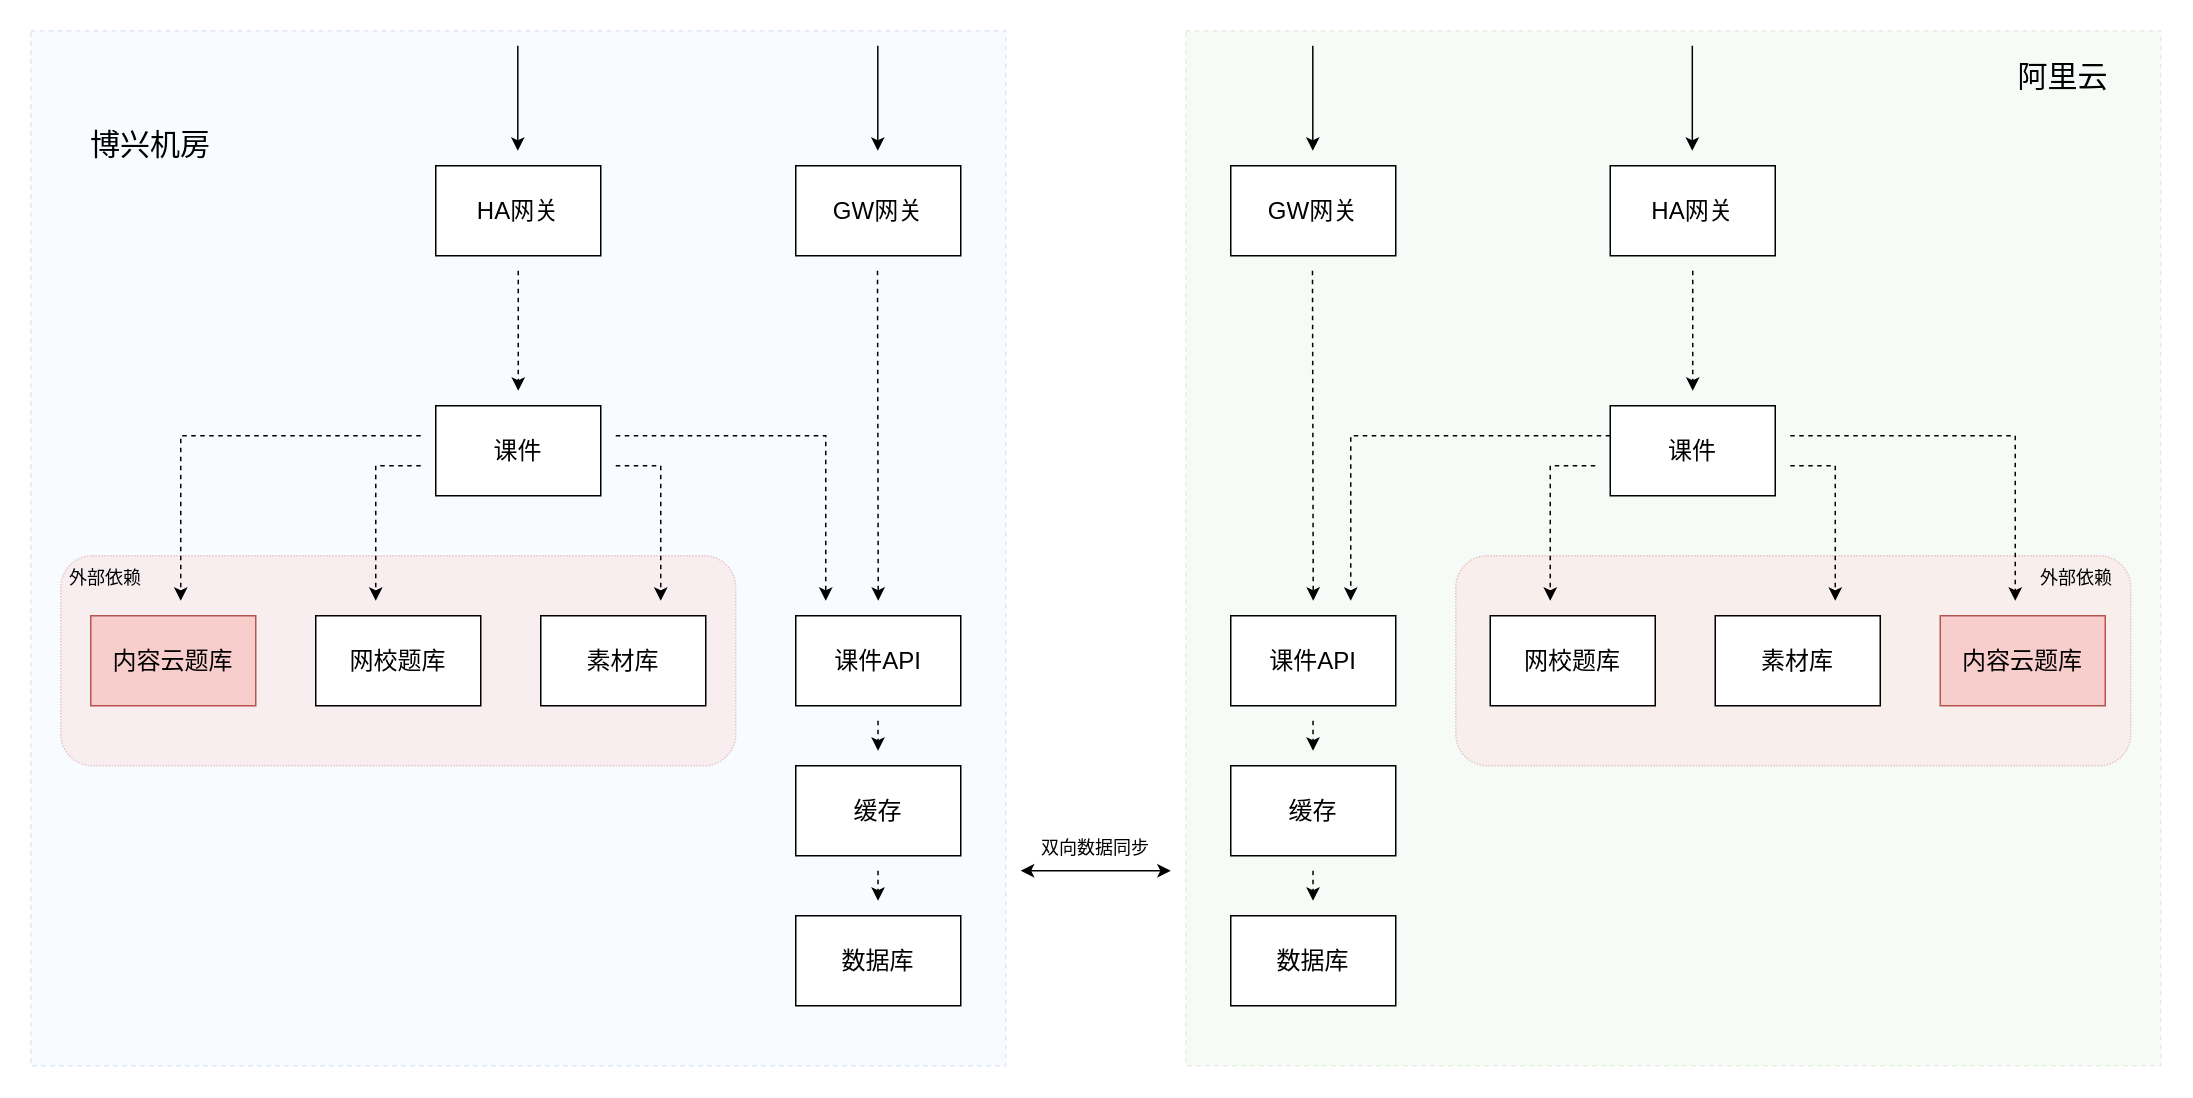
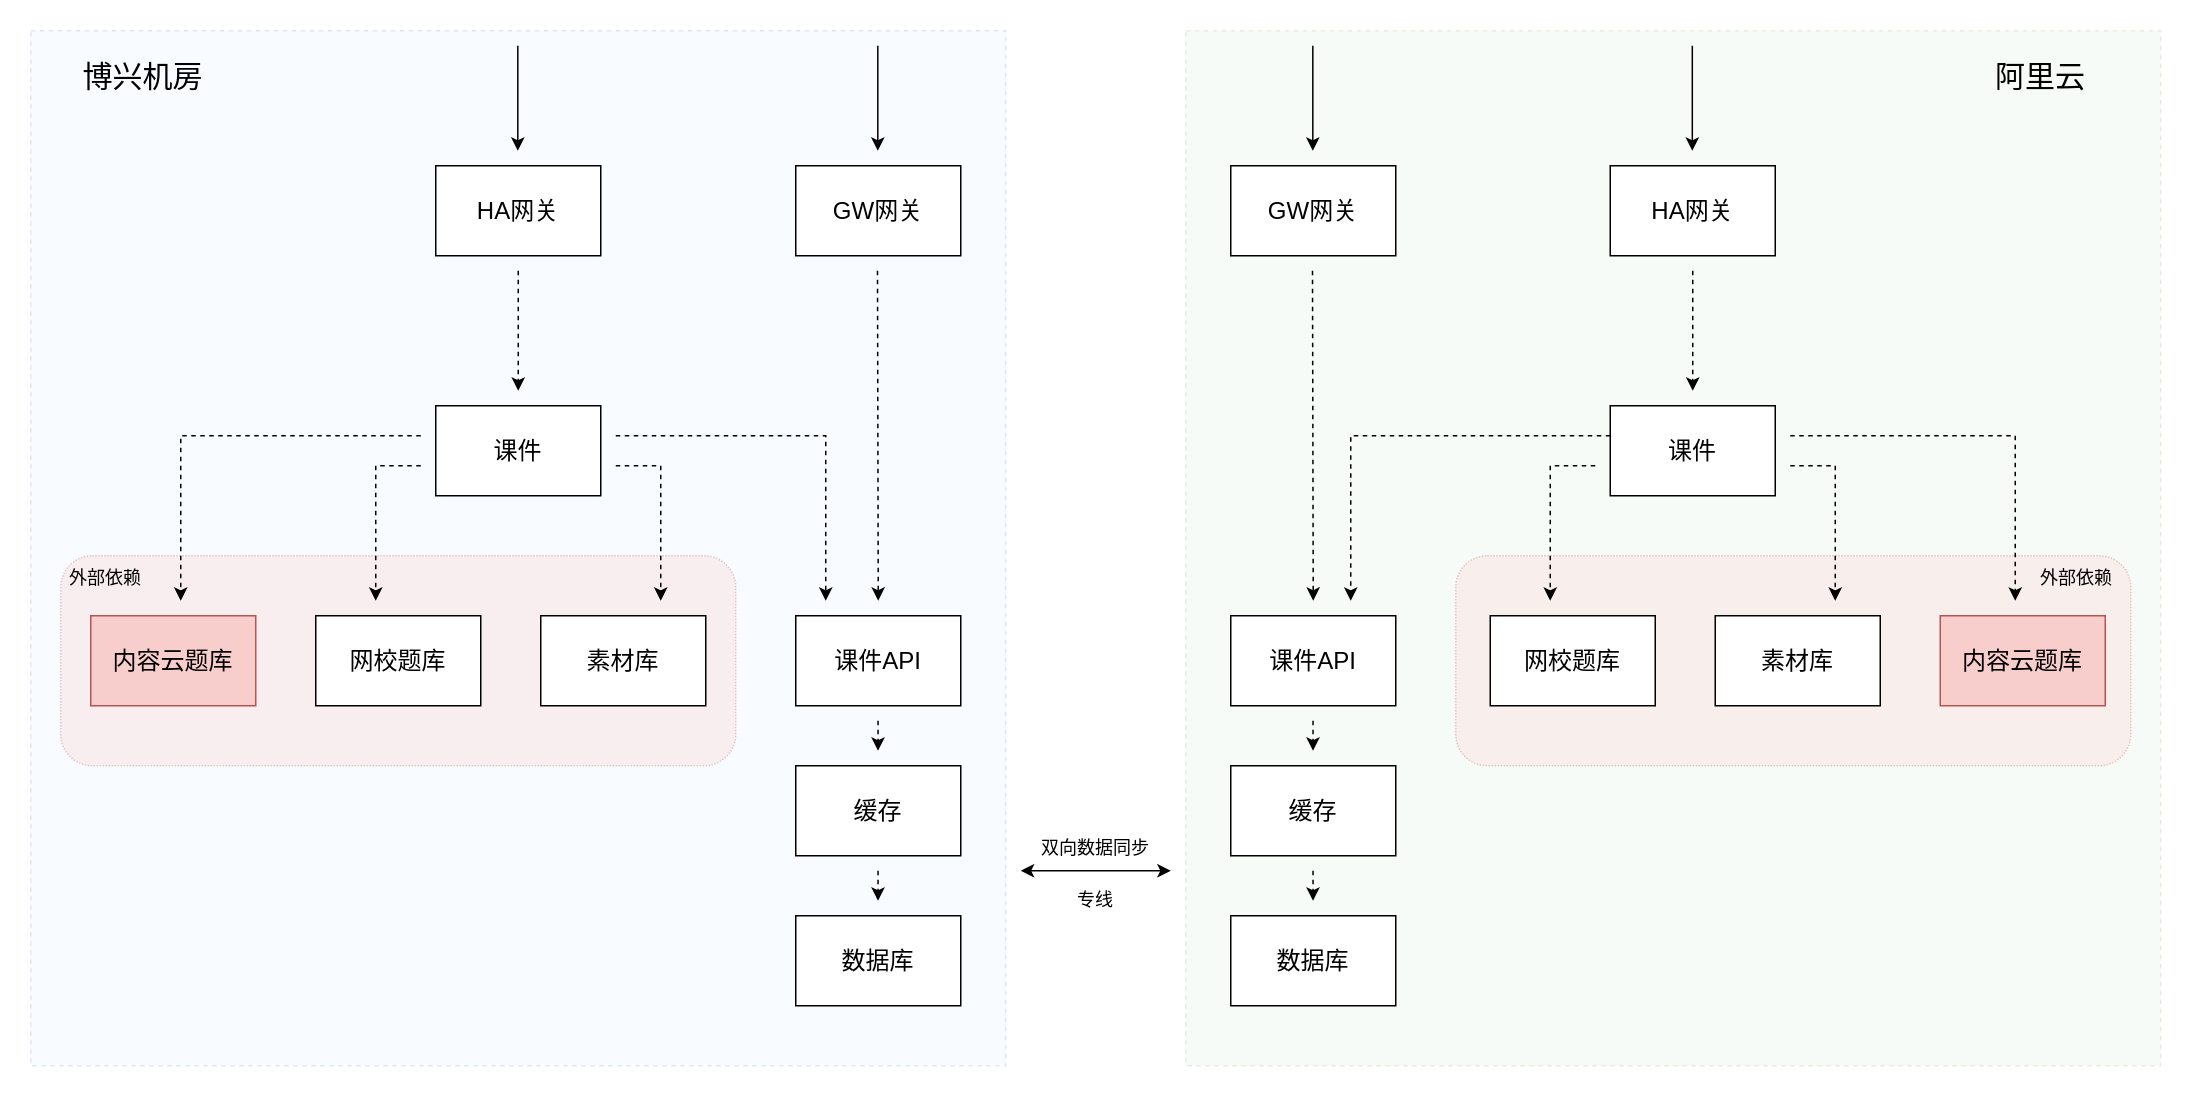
node "阿里云": moved (2063, 76) -> (2041, 76)
node "博兴机房": moved (151, 143) -> (143, 76)
node "专线": added
